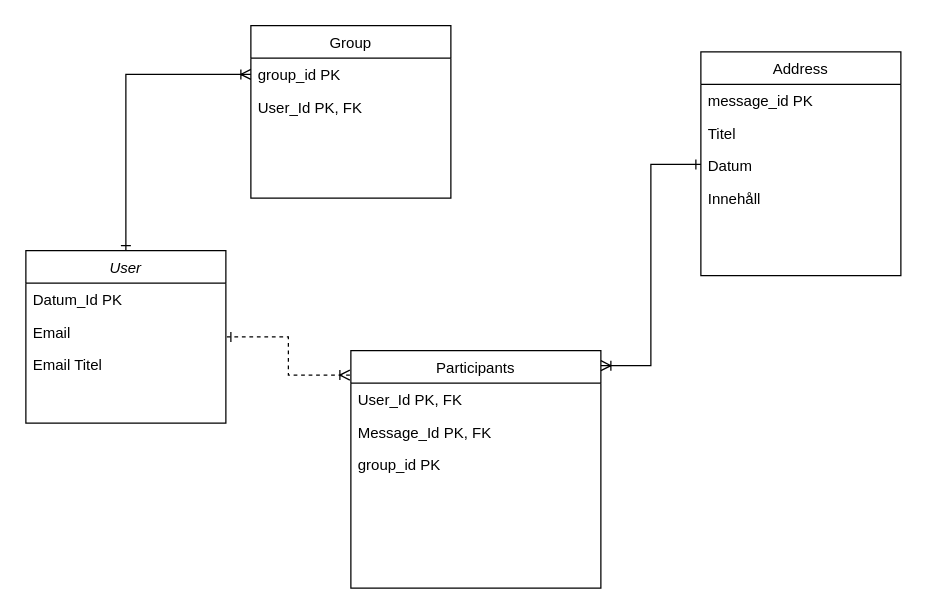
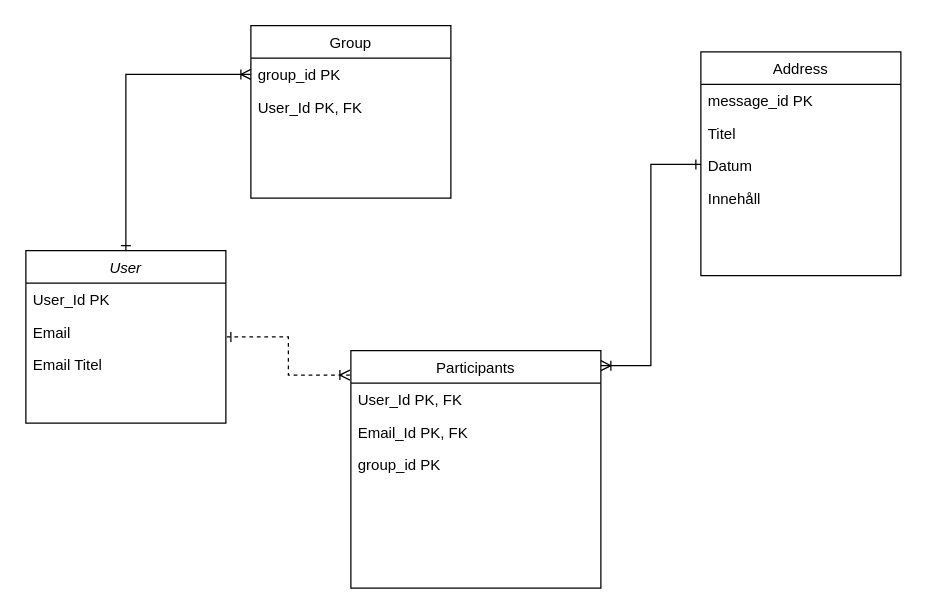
node "Datum_Id PK": label "Datum_Id PK" -> "User_Id PK"
node "Message_Id PK, FK": label "Message_Id PK, FK" -> "Email_Id PK, FK"
